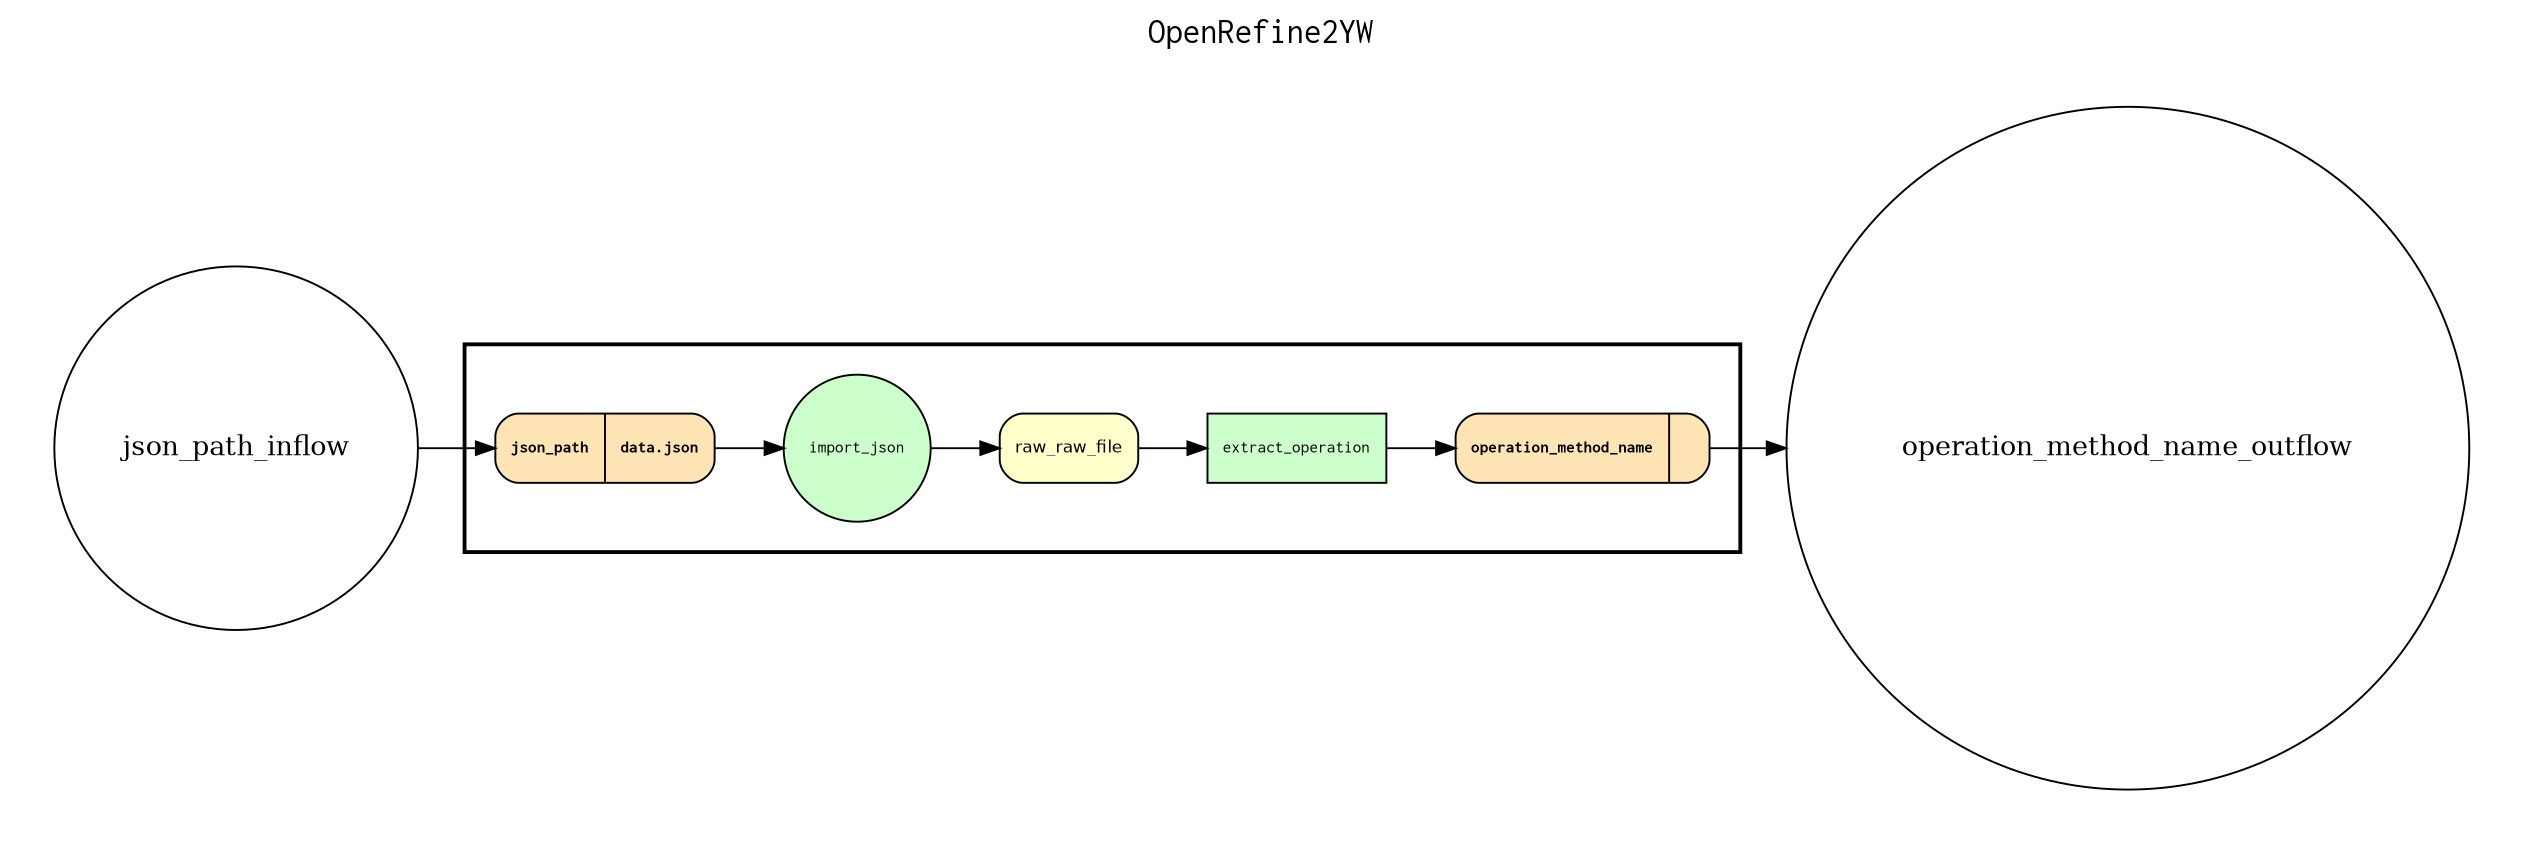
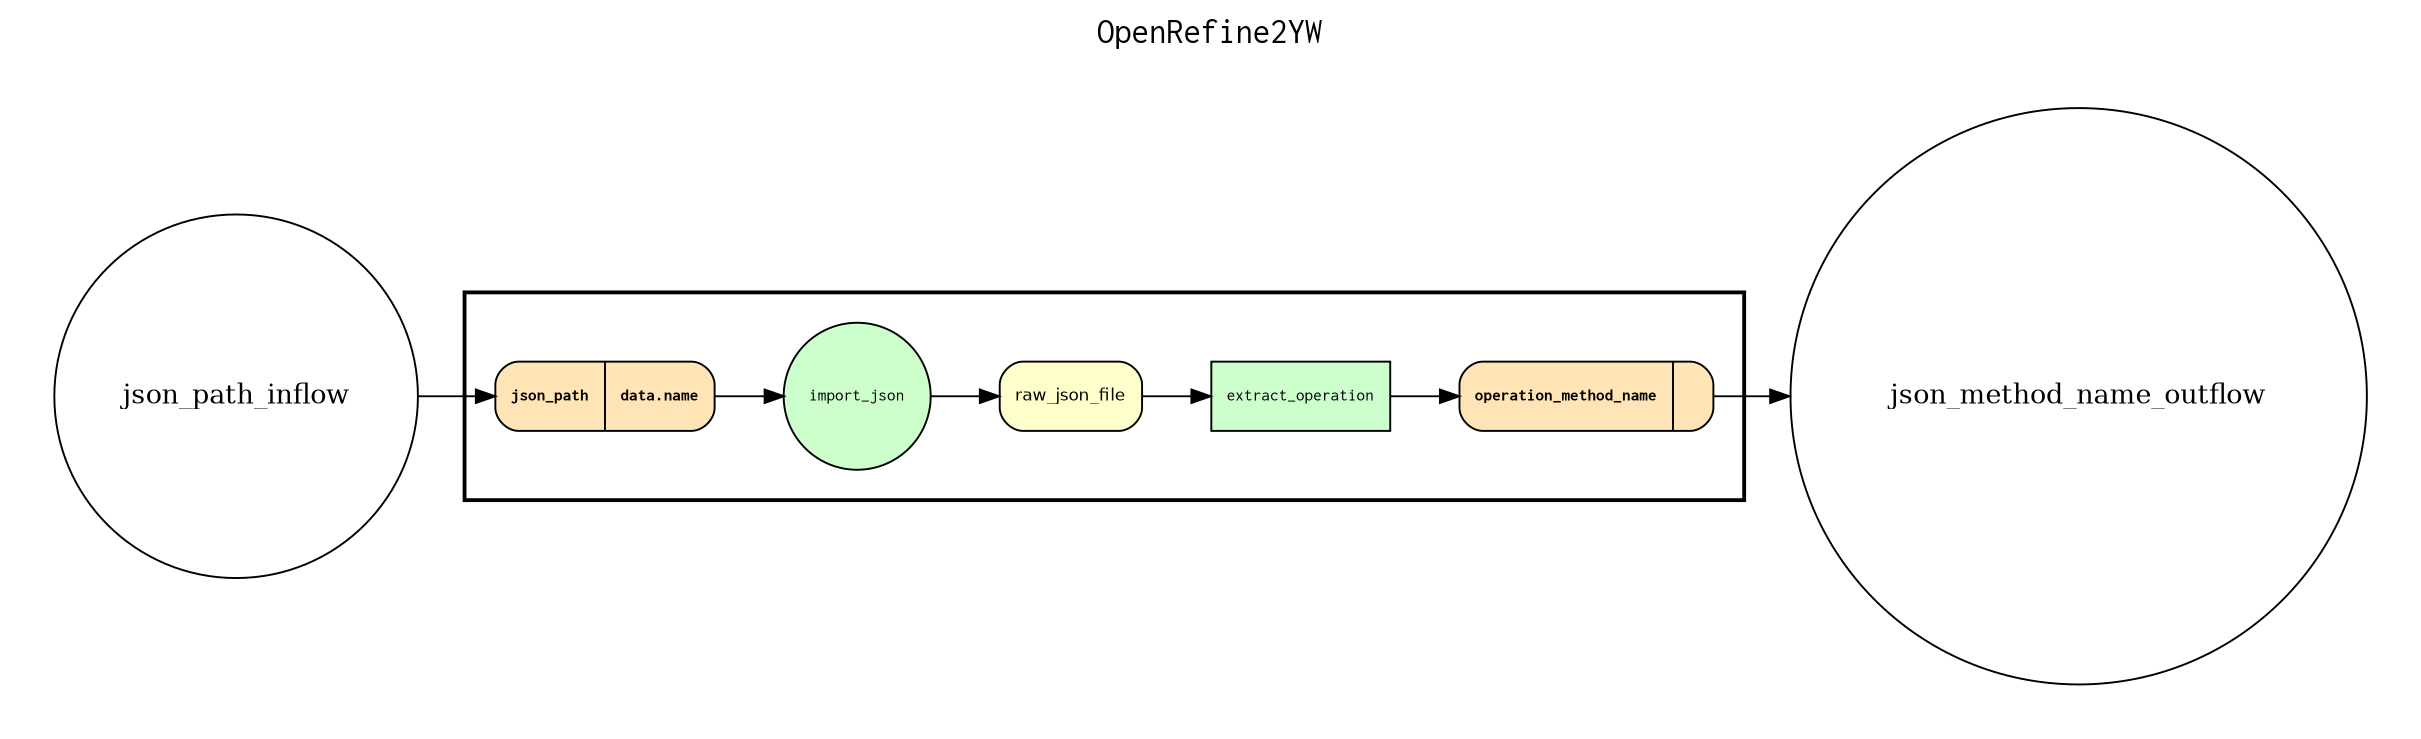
node "json_path": text "data.json" -> "data.name"
node "raw_raw_file": label "raw_raw_file" -> "raw_json_file"
node "operation_method_name_outflow": label "operation_method_name_outflow" -> "json_method_name_outflow"
